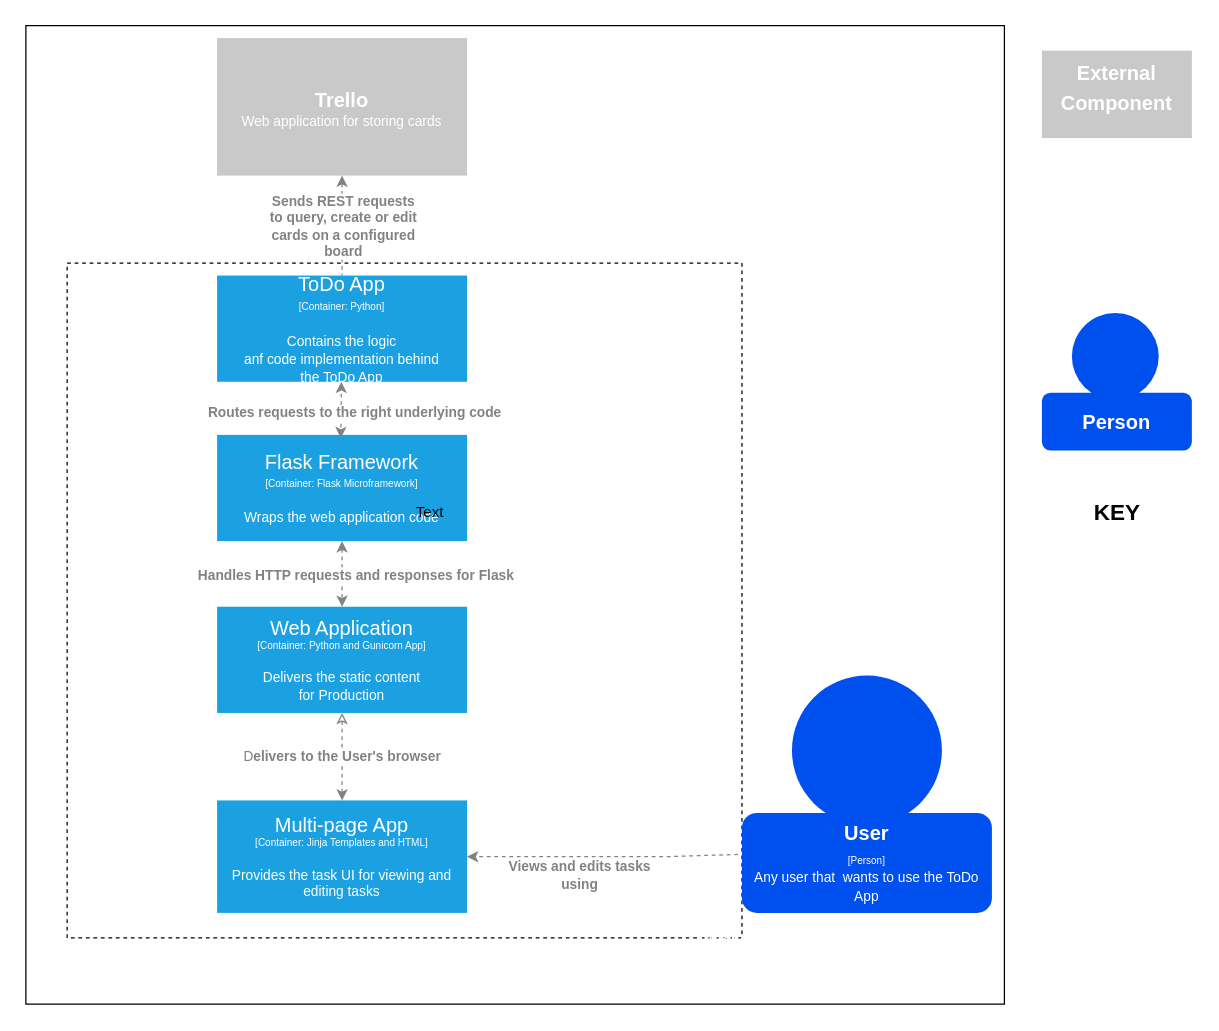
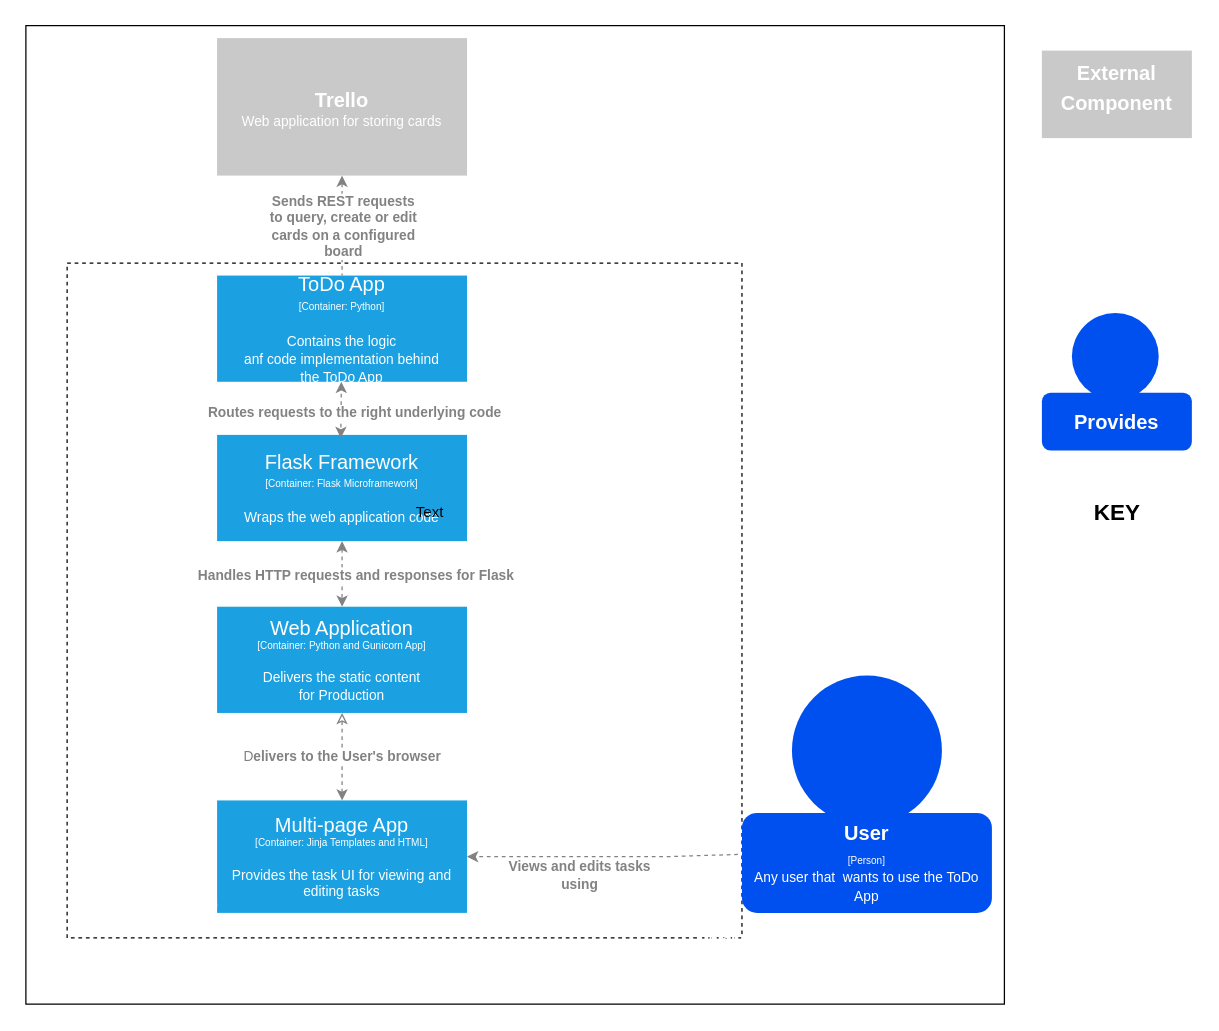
node "Person": label "Person" -> "Provides"
